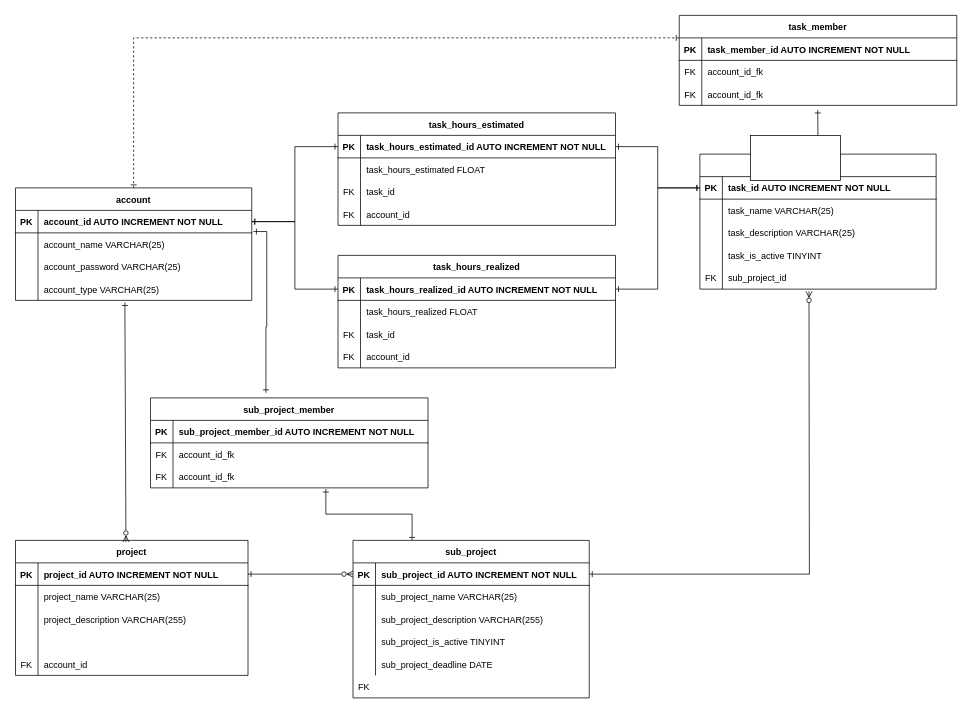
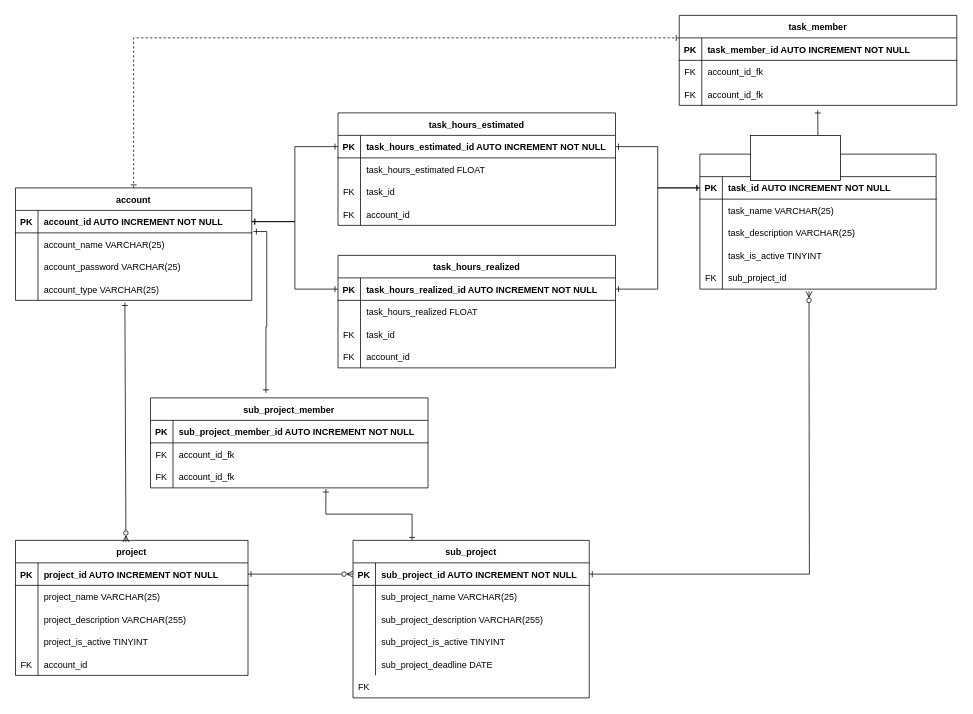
node "project_is_active TINYINT": added
